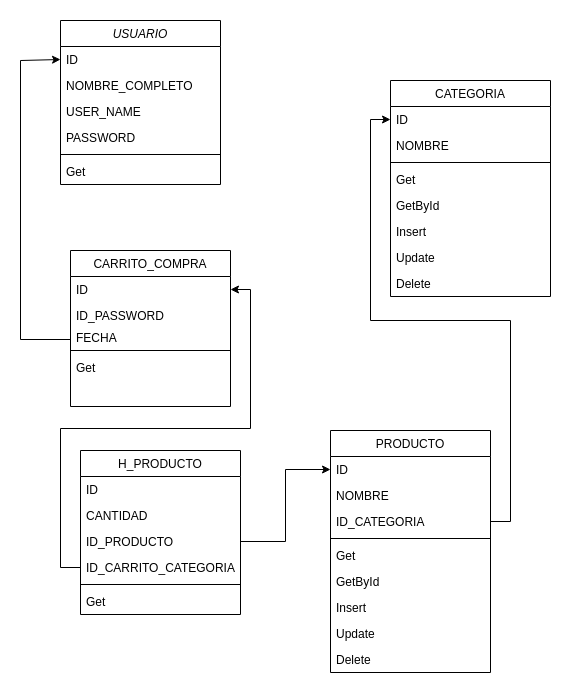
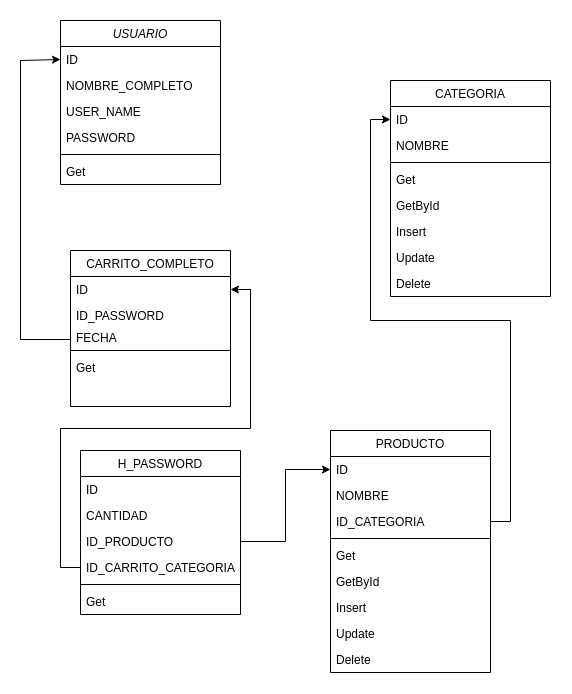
node "CARRITO_COMPRA": label "CARRITO_COMPRA" -> "CARRITO_COMPLETO"
node "H_PRODUCTO": label "H_PRODUCTO" -> "H_PASSWORD"
